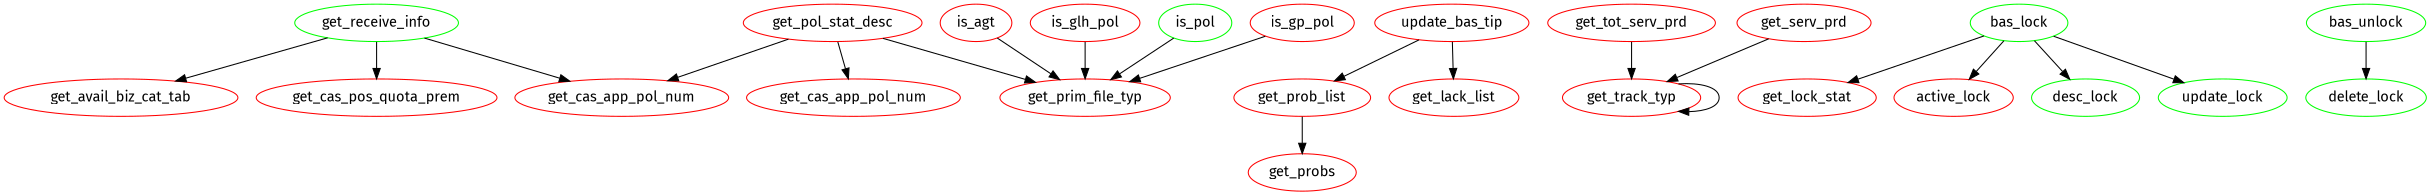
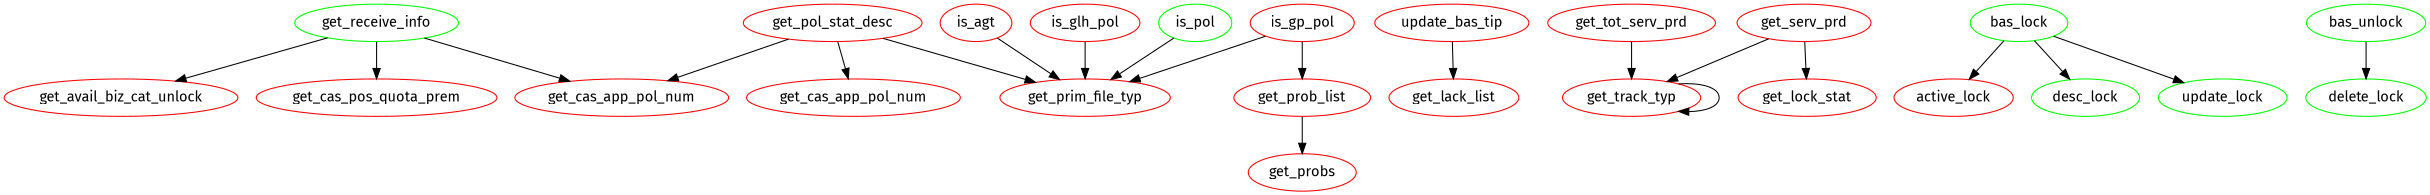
edge "update_bas_tip" -> "get_prob_list": now "is_gp_pol" -> "get_prob_list"
edge "bas_lock" -> "get_lock_stat": now "get_serv_prd" -> "get_lock_stat"
node "get_avail_biz_cat_tab": label "get_avail_biz_cat_tab" -> "get_avail_biz_cat_unlock"
